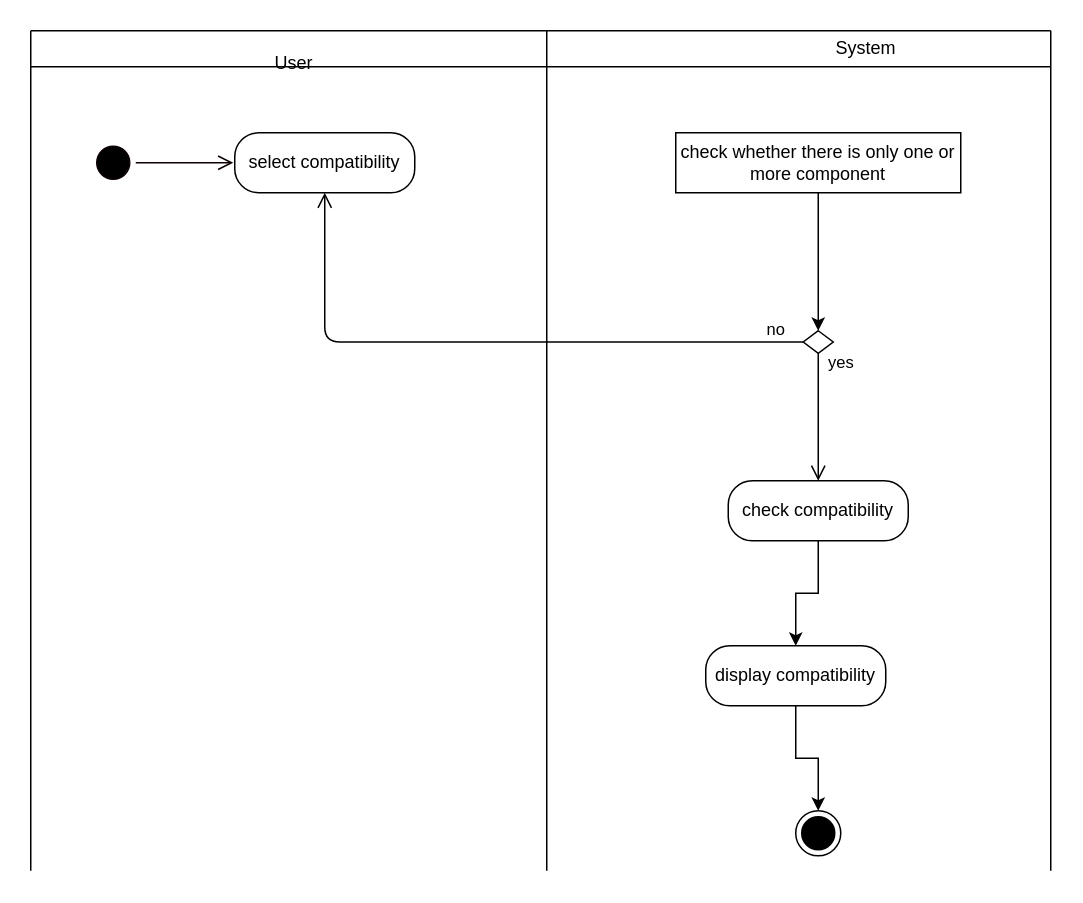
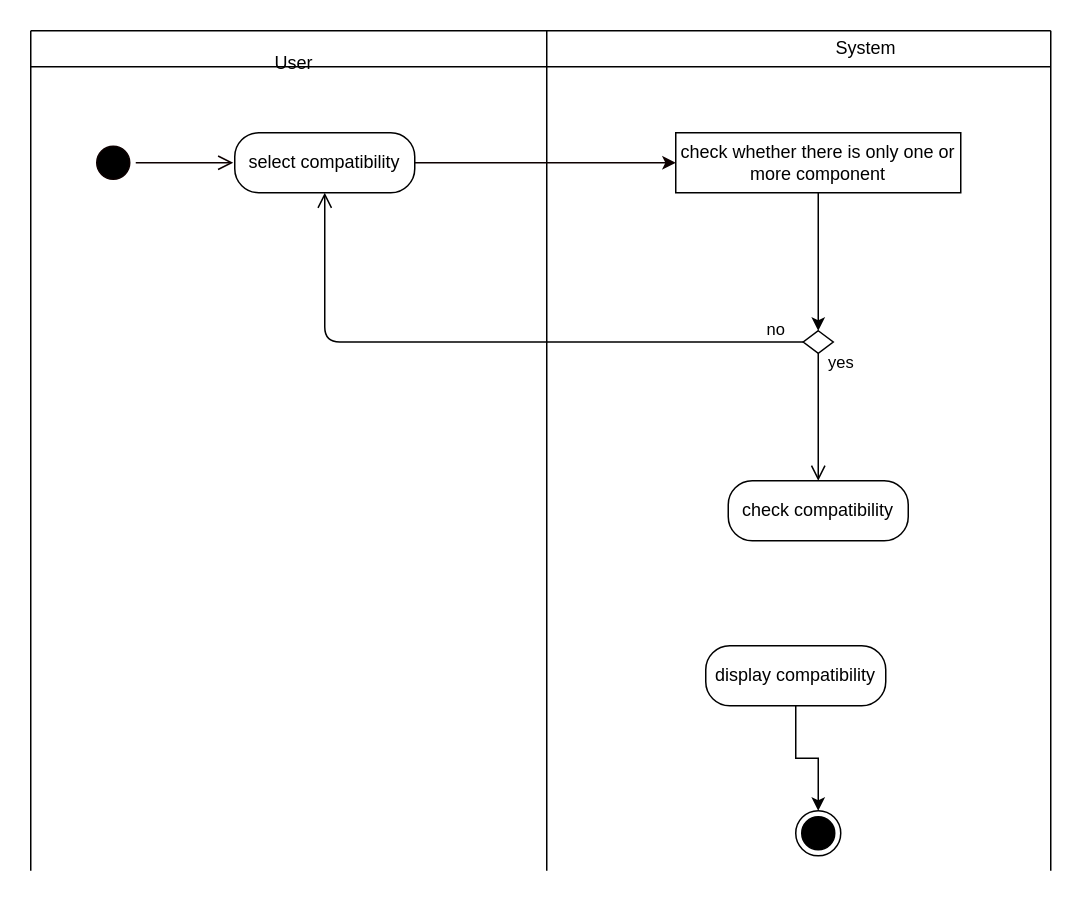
edge "select compatibility" -> "check whether there is only one or more component": added
edge "check compatibility" -> "display compatibility": removed
